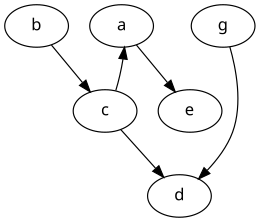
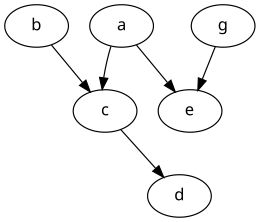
edge "c" -> "a": reversed
edge "g" -> "d": now "g" -> "e"
